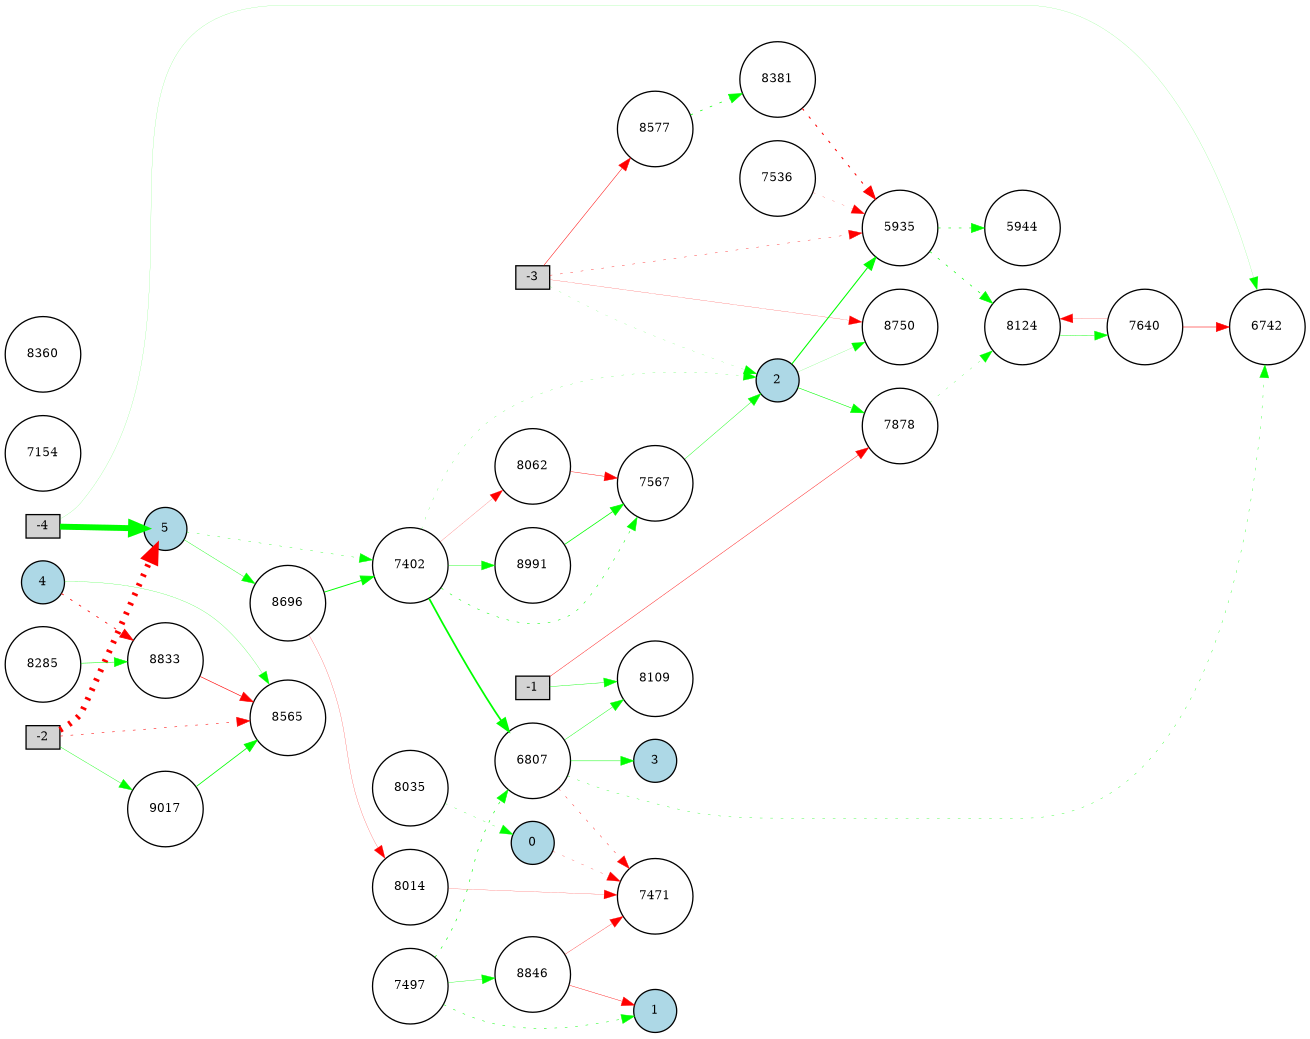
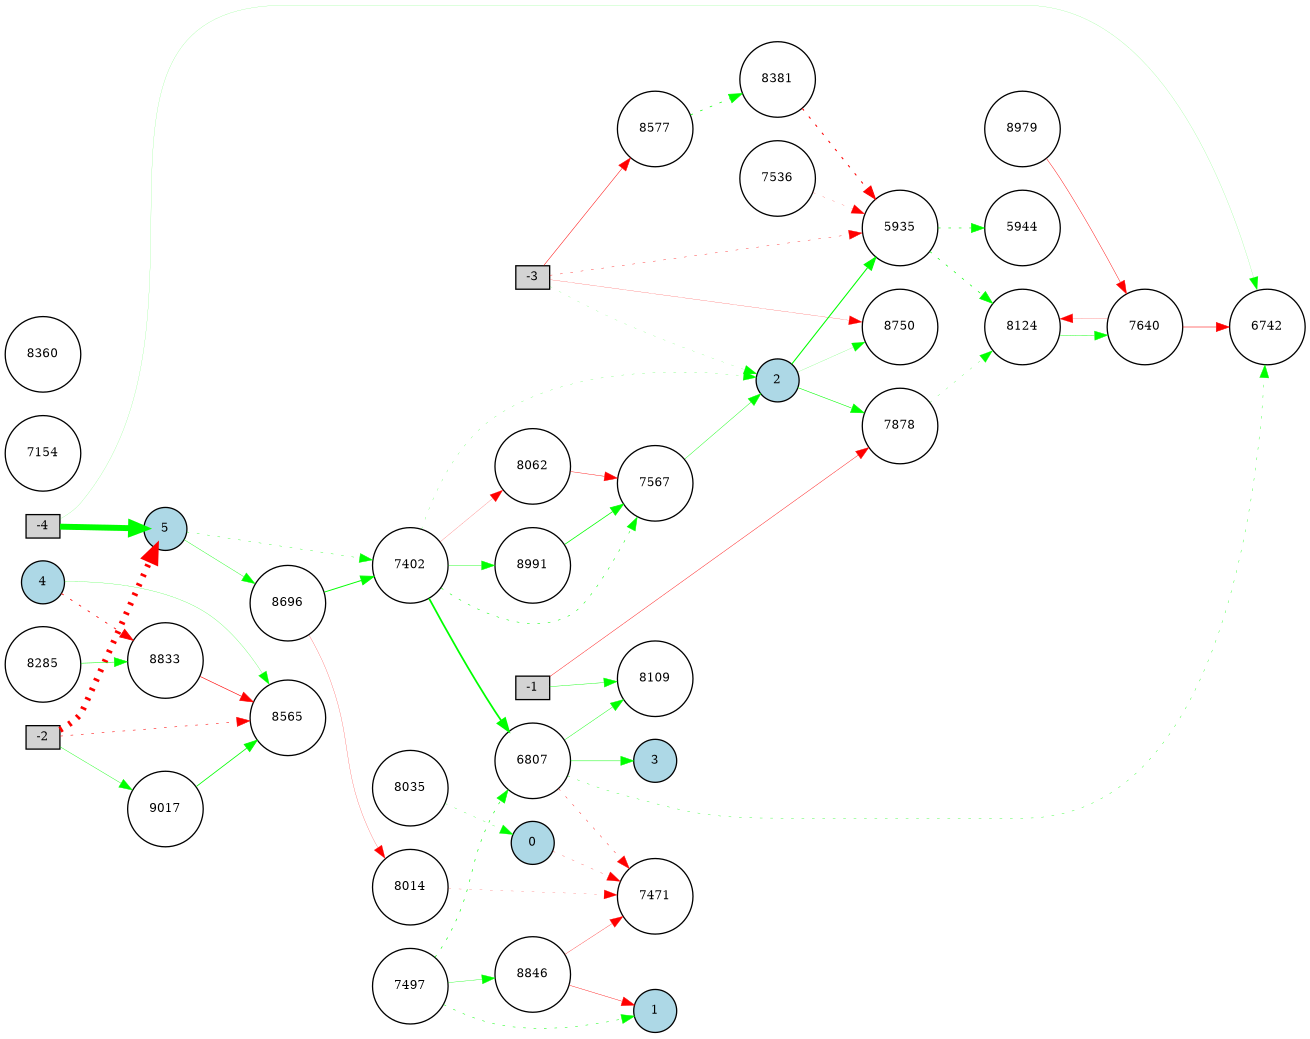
node "8979": added
edge "8014" -> "7471": style solid -> dotted
